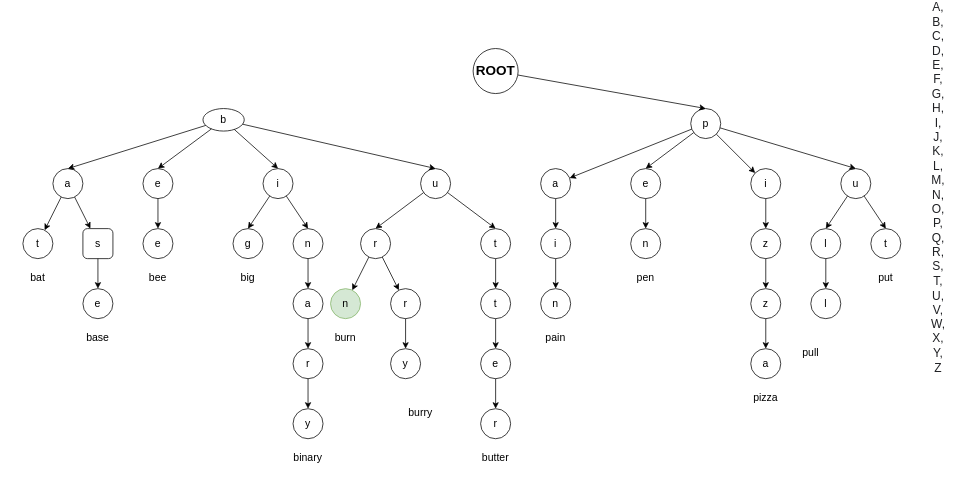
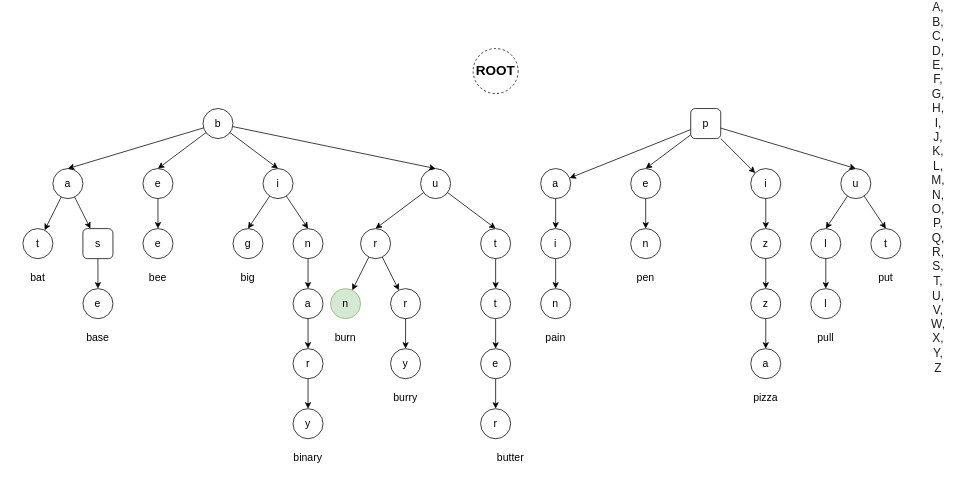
node "ROOT": style solid -> dashed
edge "ROOT" -> "p": removed
node "b": size 41x23 -> 30x30
node "p": shape ellipse -> rounded rectangle
node "pull": moved (810, 352) -> (825, 337)
node "burry": moved (420, 412) -> (405, 397)
node "butter": moved (495, 457) -> (510, 457)
